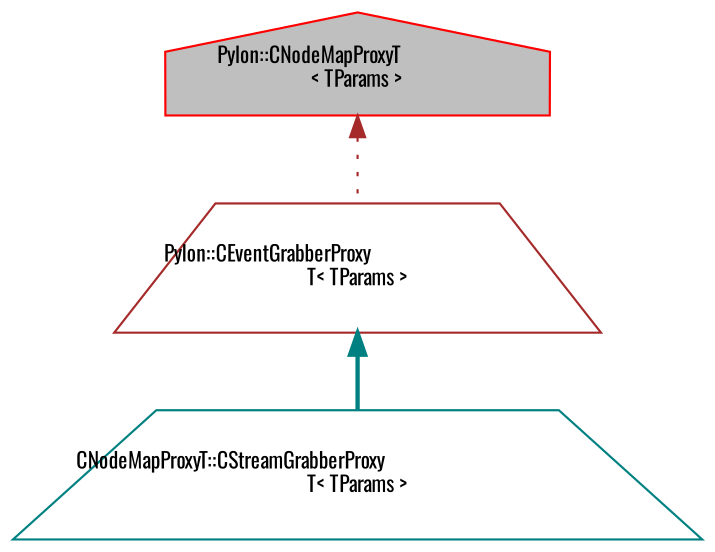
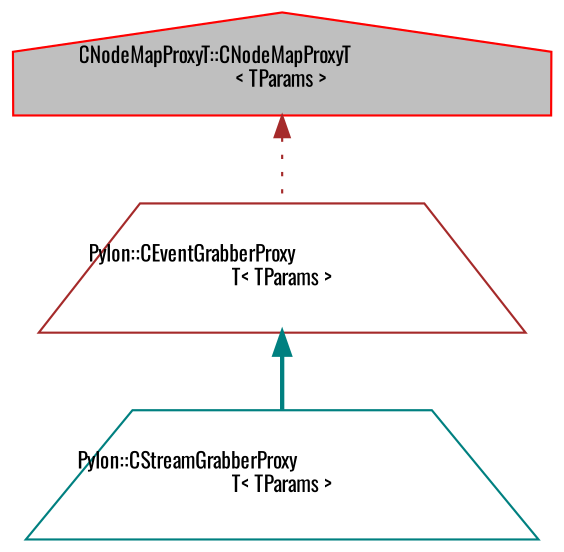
node "Pylon::CNodeMapProxyT < TParams >": label "Pylon::CNodeMapProxyT < TParams >" -> "CNodeMapProxyT::CNodeMapProxyT < TParams >"
node "CNodeMapProxyT::CStreamGrabberProxy T< TParams >": label "CNodeMapProxyT::CStreamGrabberProxy T< TParams >" -> "Pylon::CStreamGrabberProxy T< TParams >"
